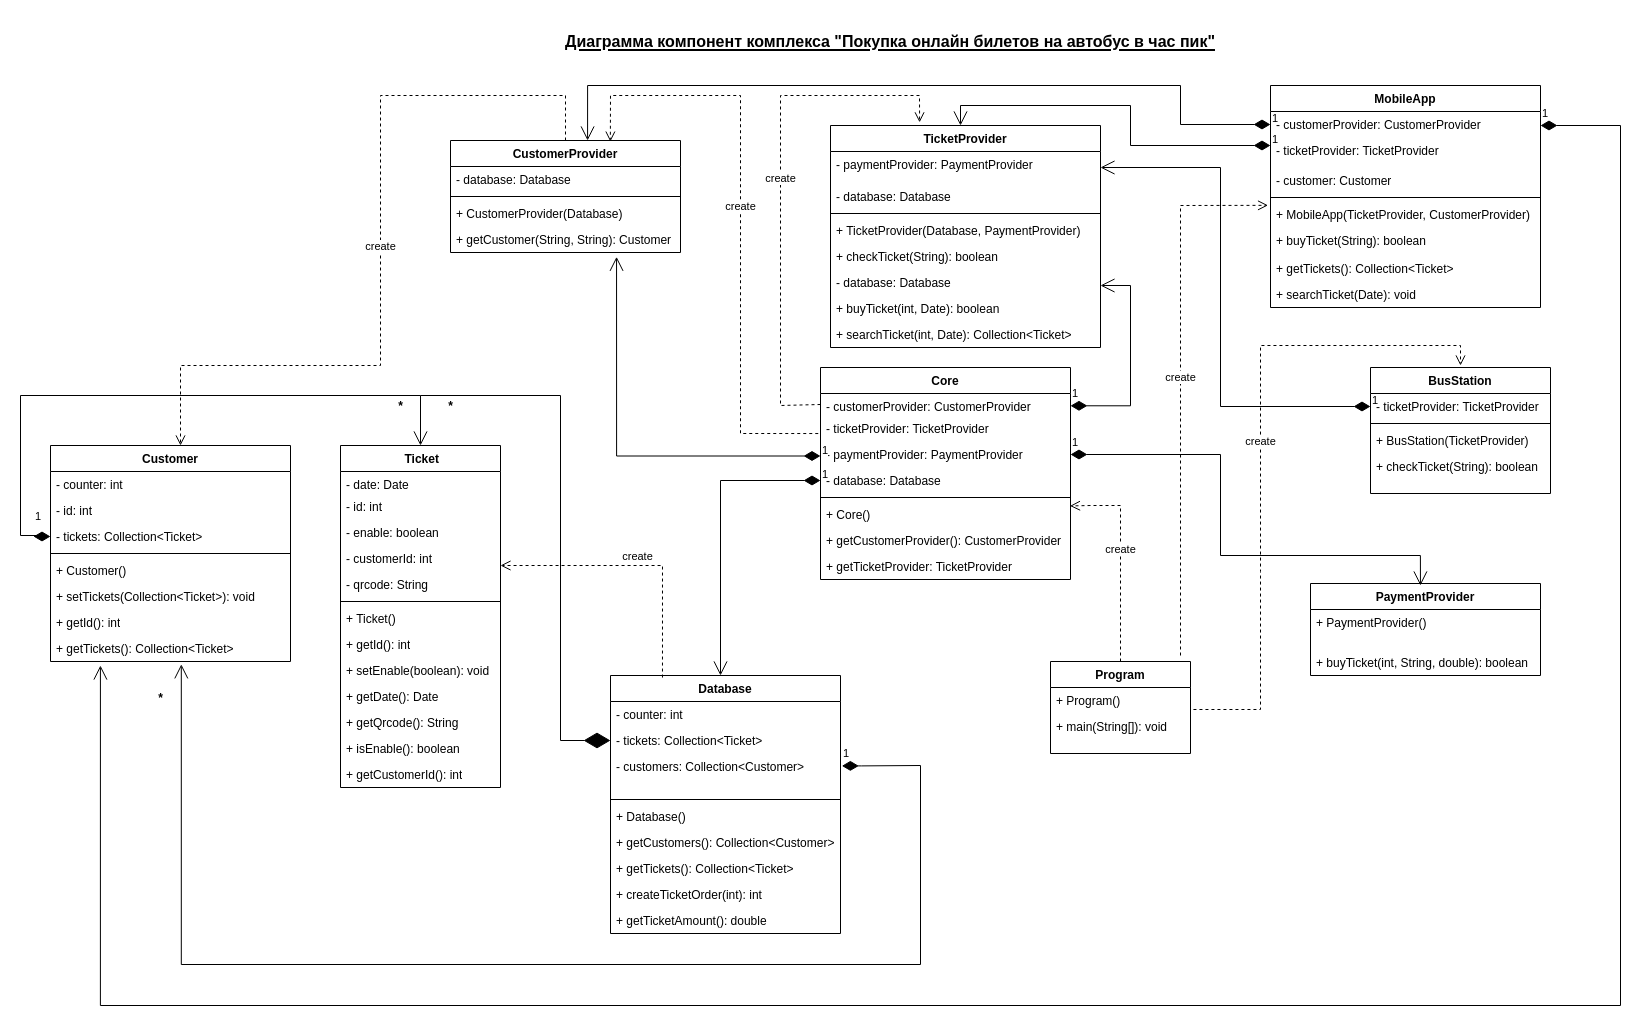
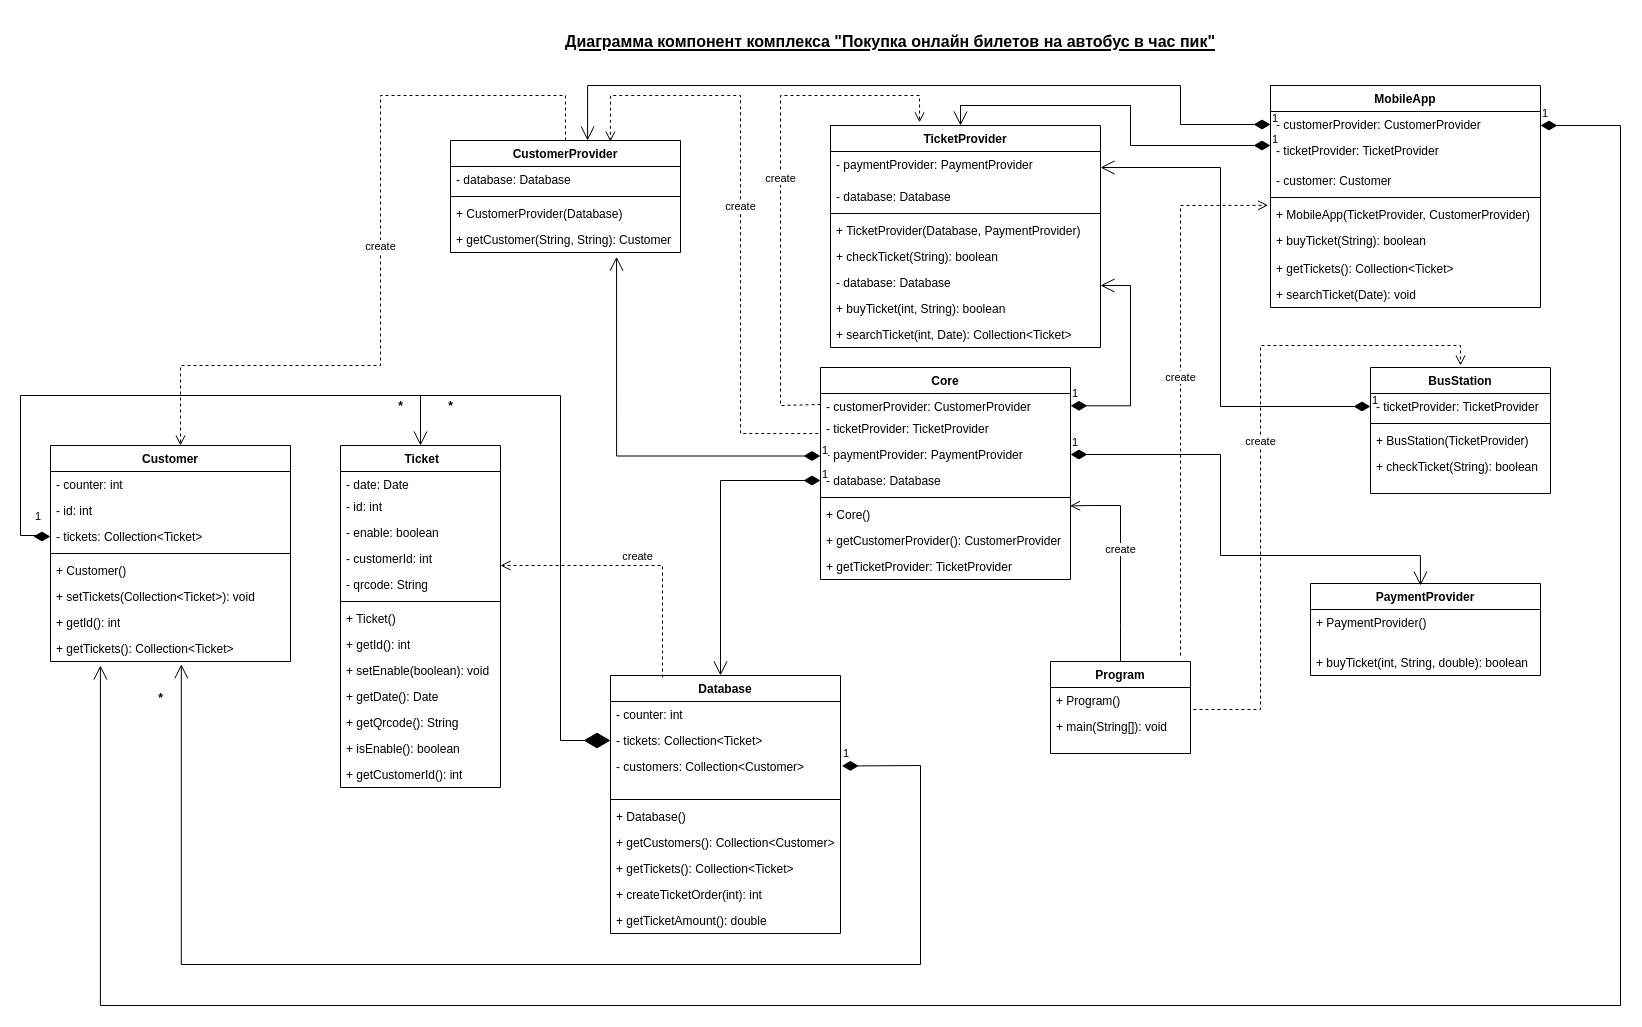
node "+ buyTicket(int, Date): boolean": label "+ buyTicket(int, Date): boolean" -> "+ buyTicket(int, String): boolean"
edge "Program" -> "+ Core()": style dashed -> solid
